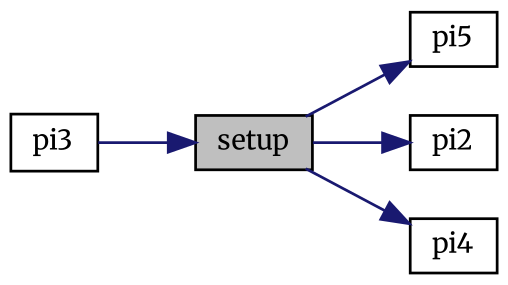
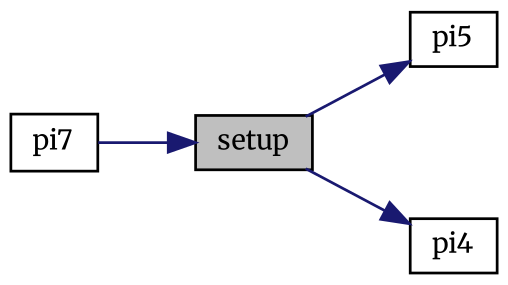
node "pi3": label "pi3" -> "pi7"
node "pi2": removed
